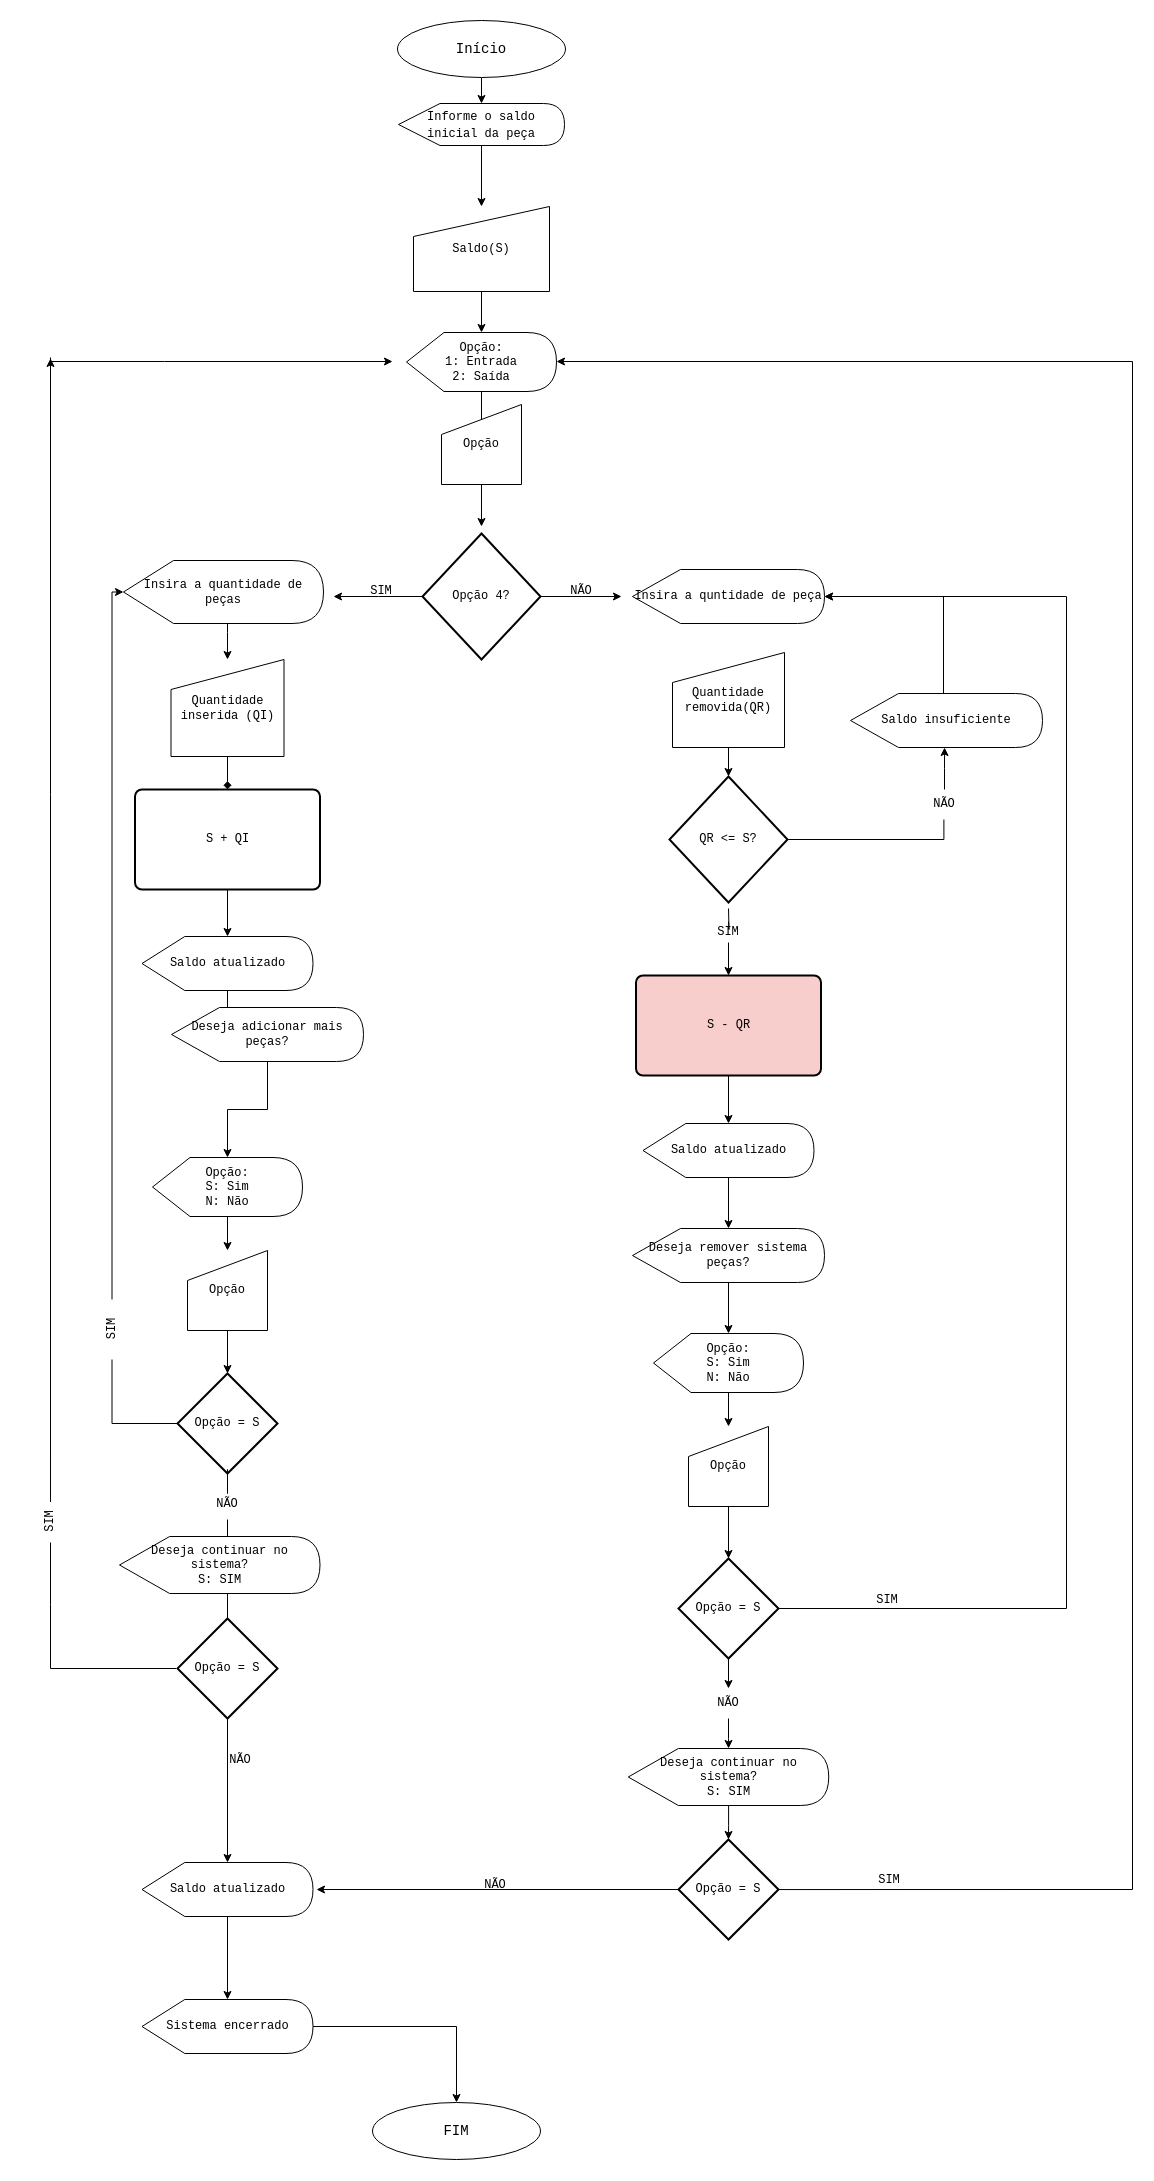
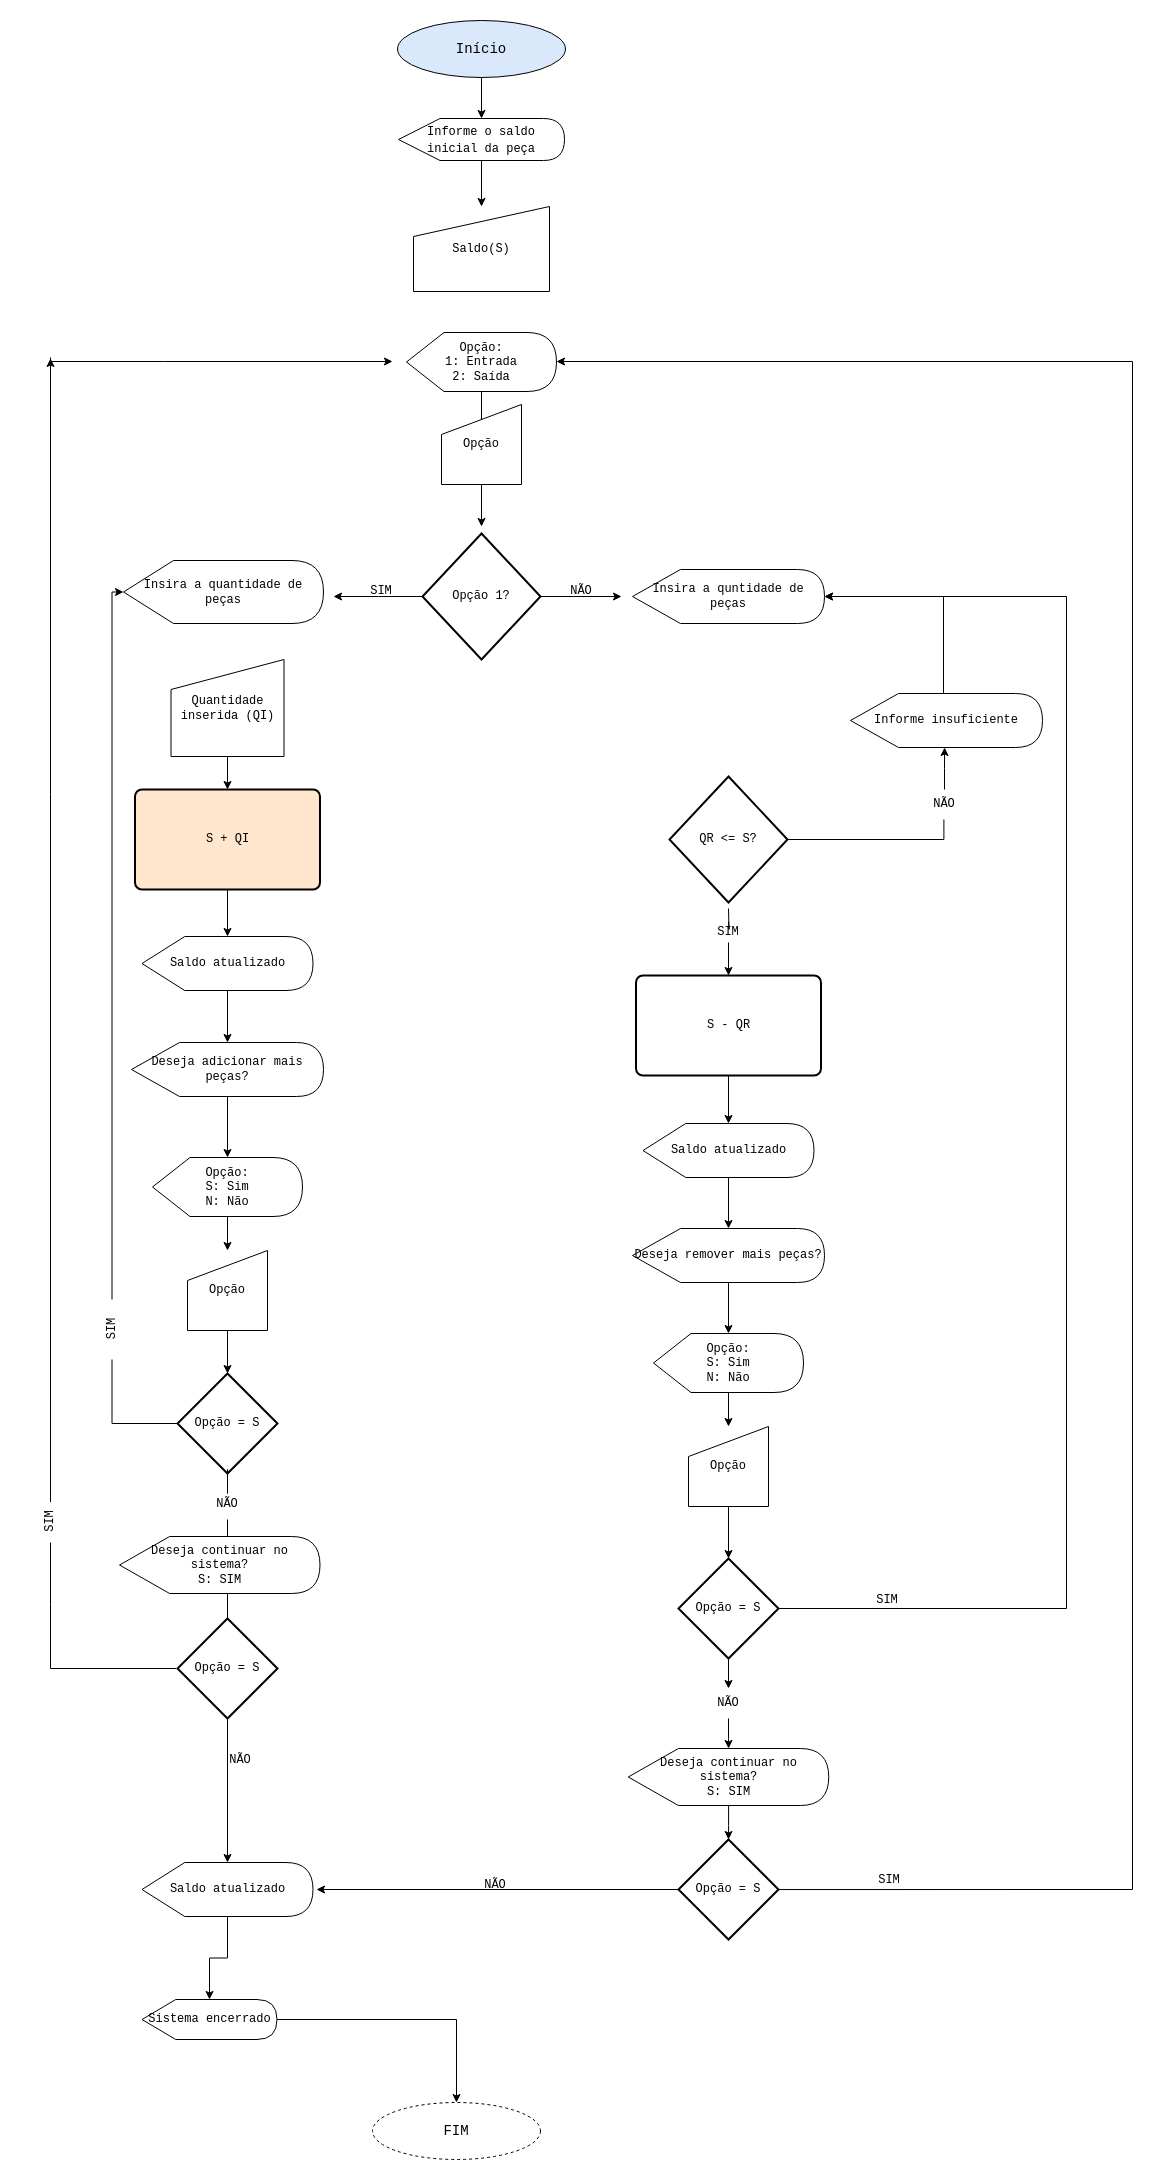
node "Início": fillcolor #ffffff -> #dae8fc
node "Informe o saldo inicial da peça": moved (482, 125) -> (482, 140)
edge "Saldo(S)" -> "Opção: 1: Entrada 2: Saída": removed
node "Opção 4?": label "Opção 4?" -> "Opção 1?"
node "Insira a quntidade de peça": label "Insira a quntidade de peça" -> "Insira a quntidade de peças"
edge "Insira a quantidade de peças" -> "Quantidade inserida (QI)": removed
node "Quantidade removida(QR)": removed
node "Saldo insuficiente": label "Saldo insuficiente" -> "Informe insuficiente"
edge "Quantidade removida(QR)" -> "QR <= S?": removed
edge "Quantidade inserida (QI)" -> "S + QI": arrowhead diamond -> classic
node "S + QI": fillcolor #ffffff -> #ffe6cc
node "S - QR": fillcolor #f8cecc -> #ffffff
node "Deseja adicionar mais peças?": moved (268, 1035) -> (228, 1070)
node "Deseja remover sistema peças?": label "Deseja remover sistema peças?" -> "Deseja remover mais peças?"
node "Sistema encerrado": size 171x54 -> 135x40
node "FIM": style solid -> dashed
